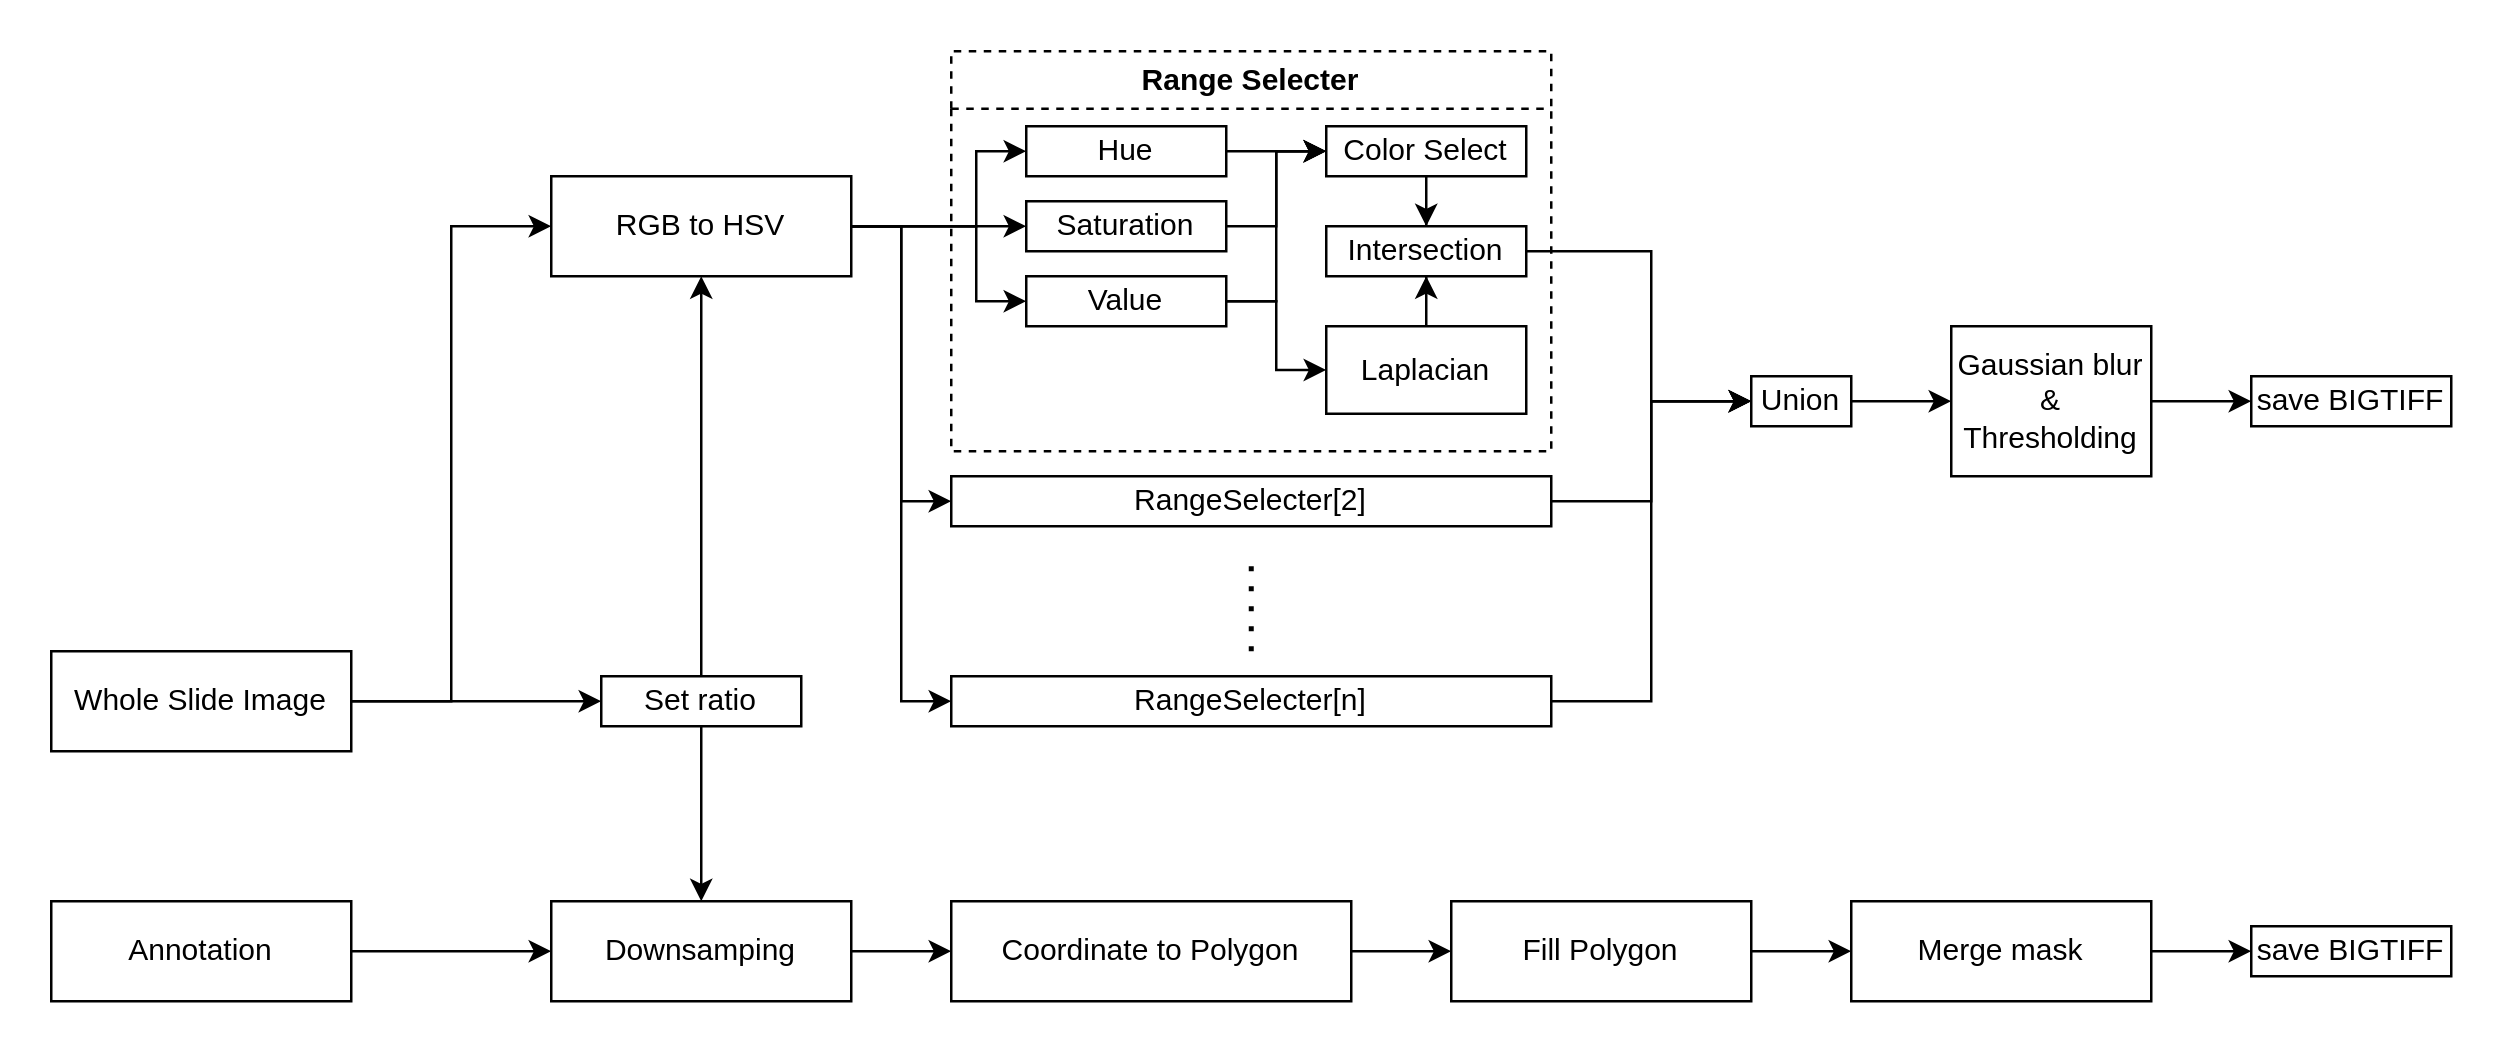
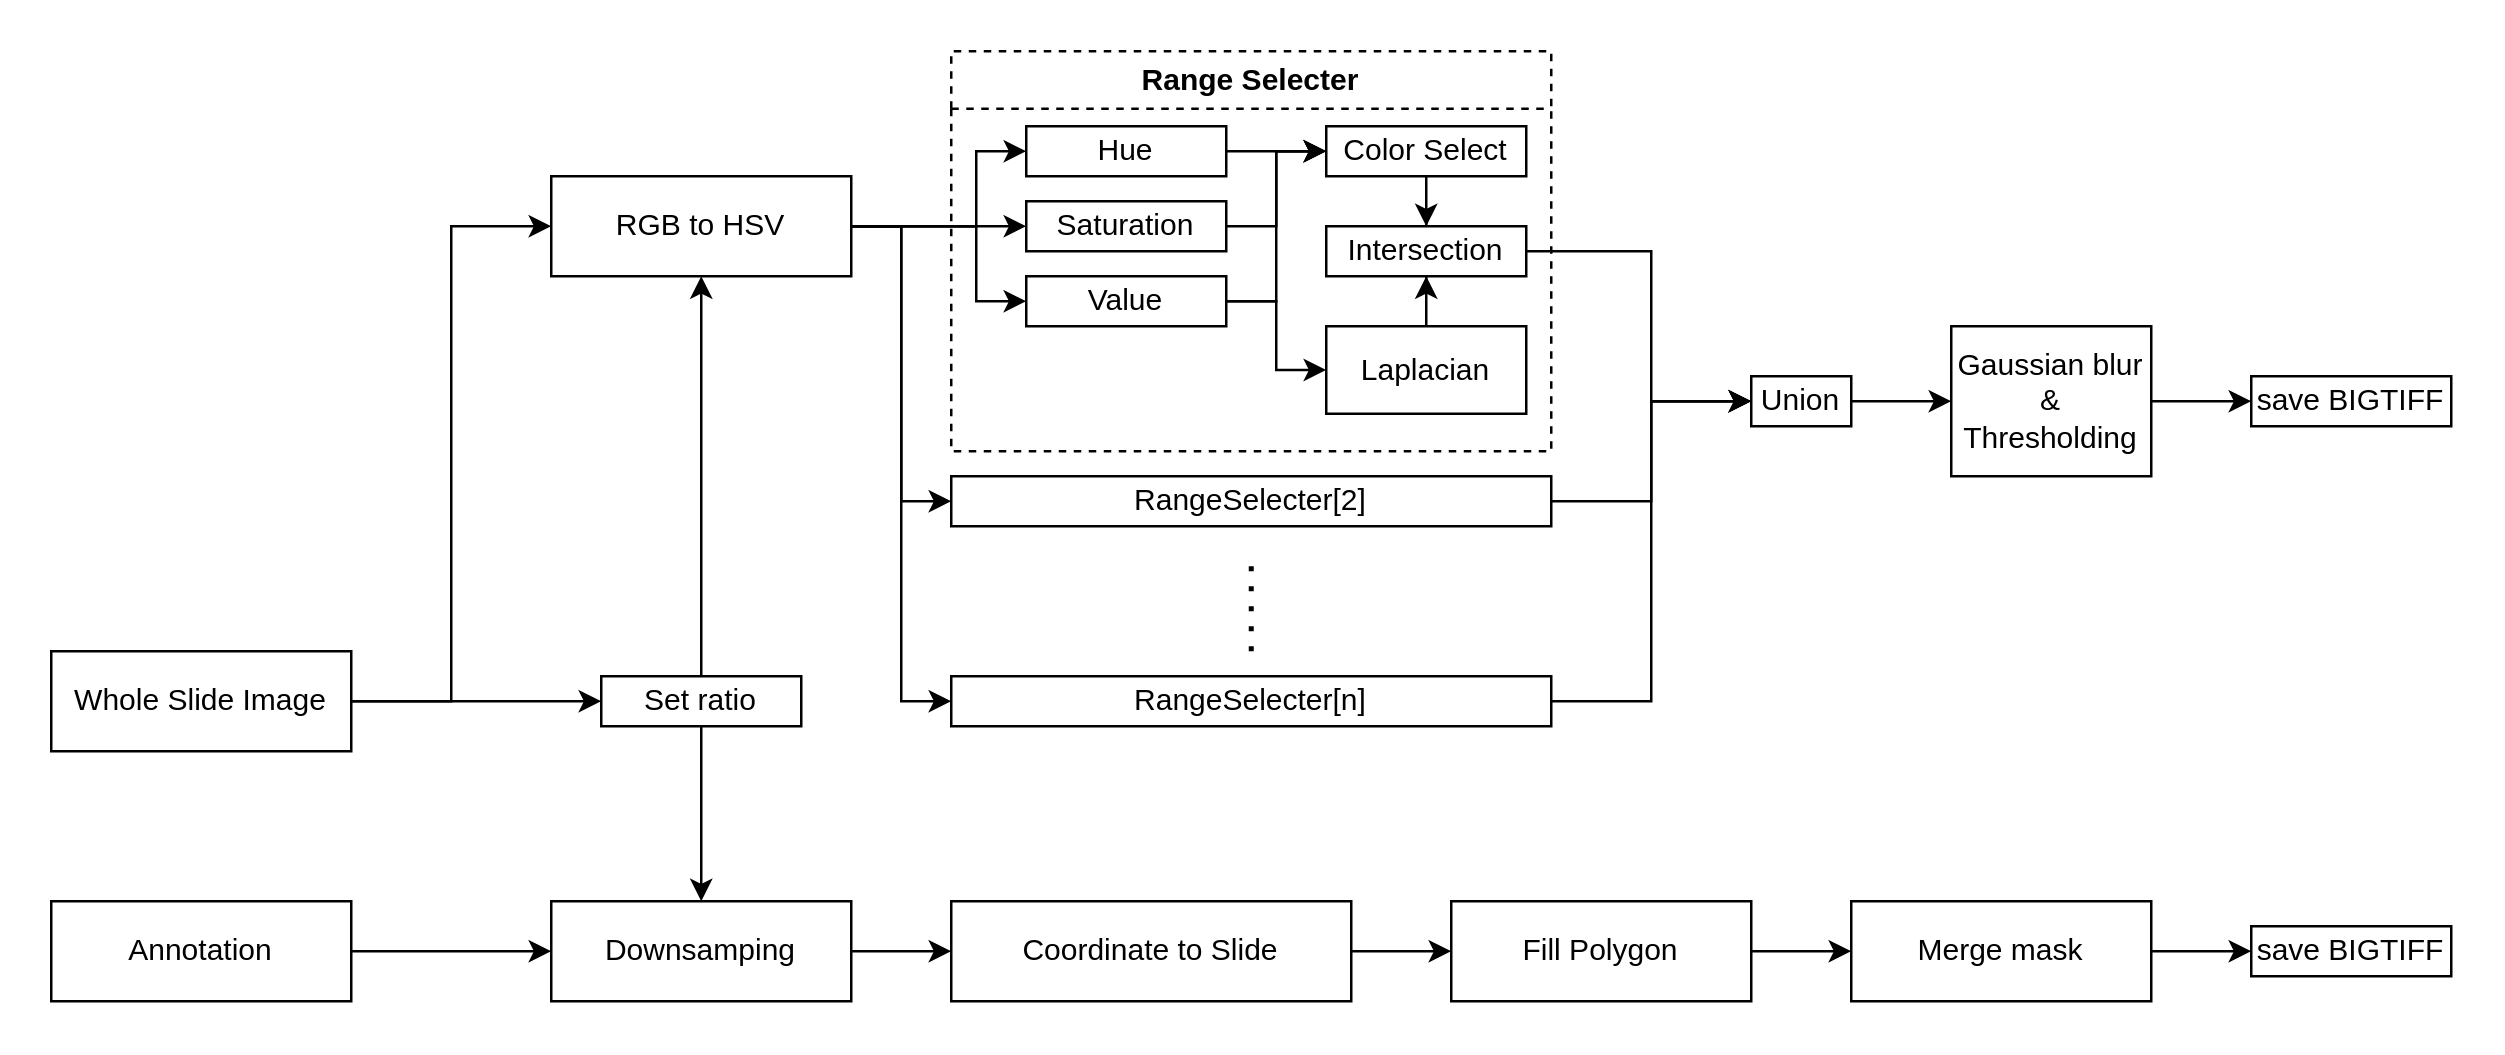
node "Coordinate to Polygon": label "Coordinate to Polygon" -> "Coordinate to Slide"
